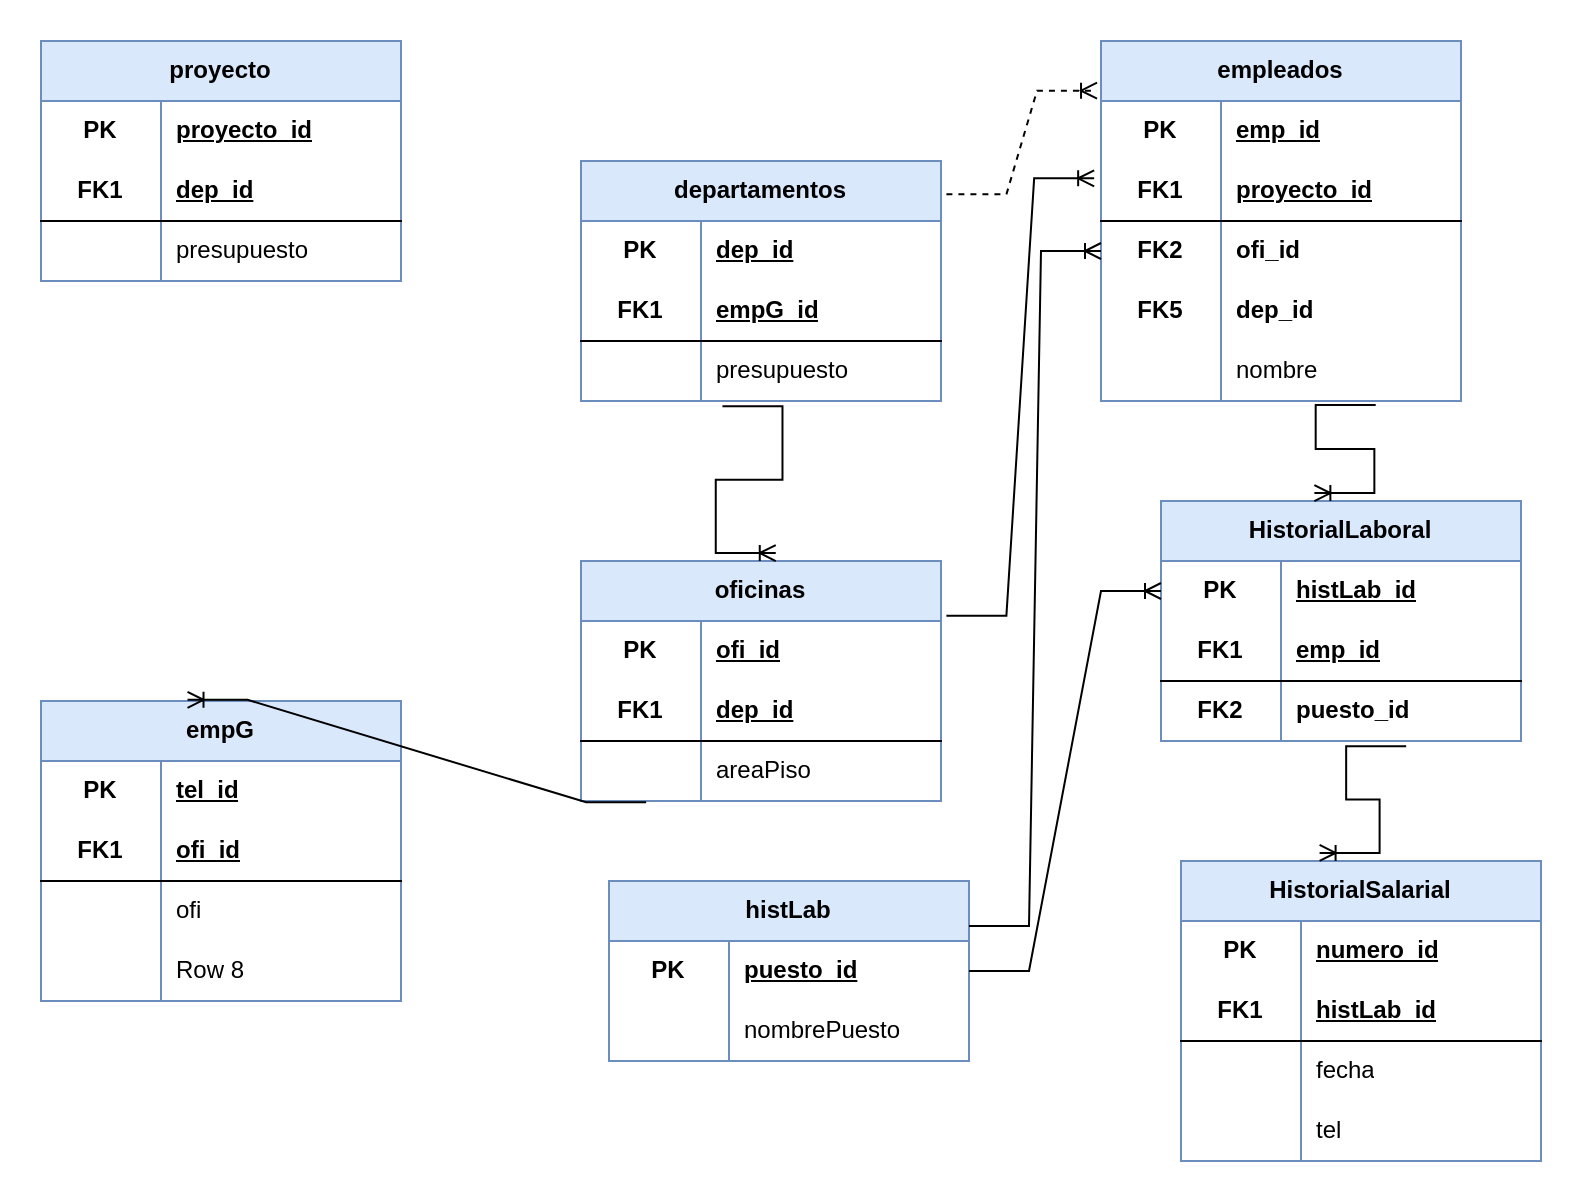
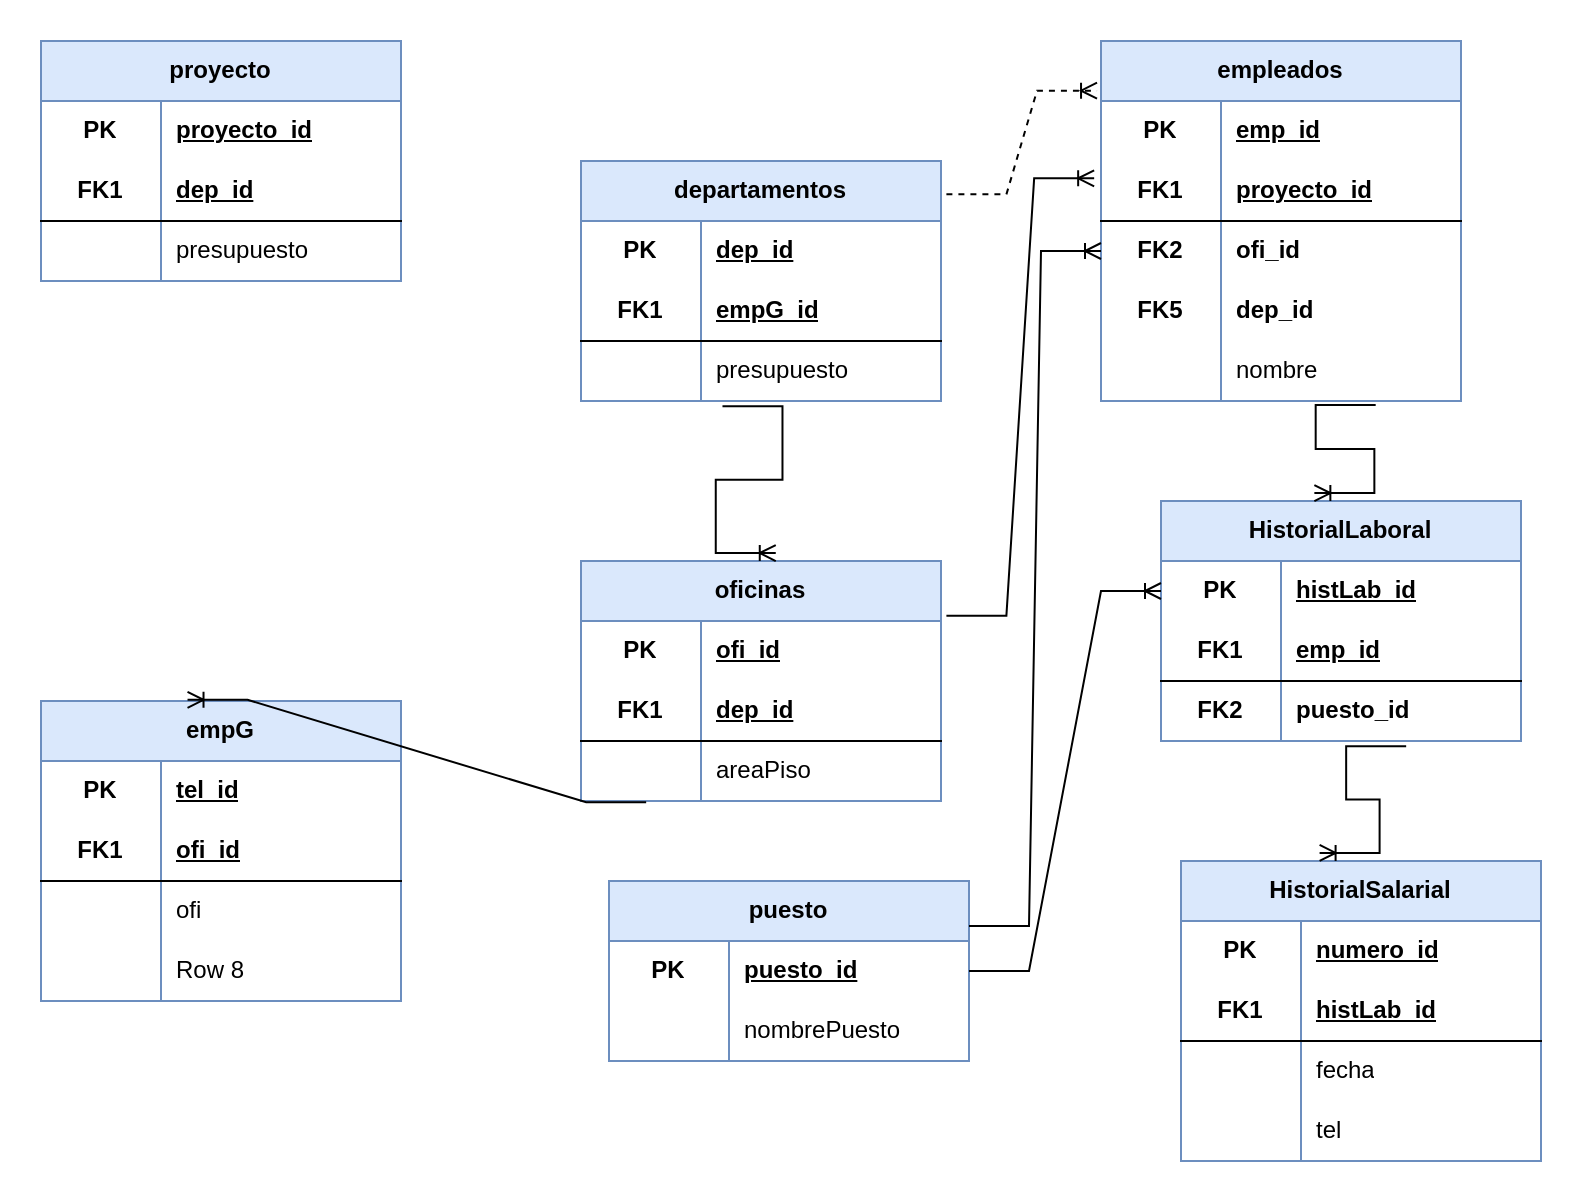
node "histLab": label "histLab" -> "puesto"
